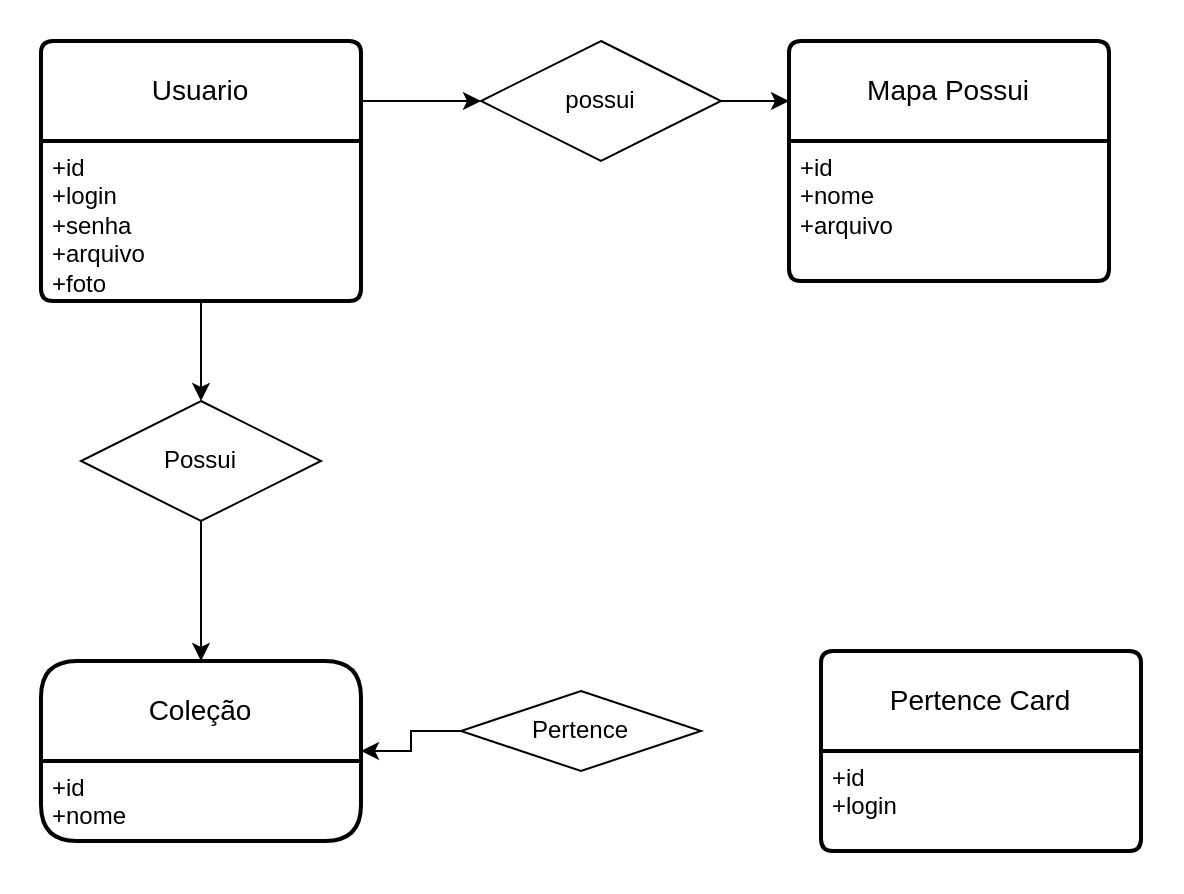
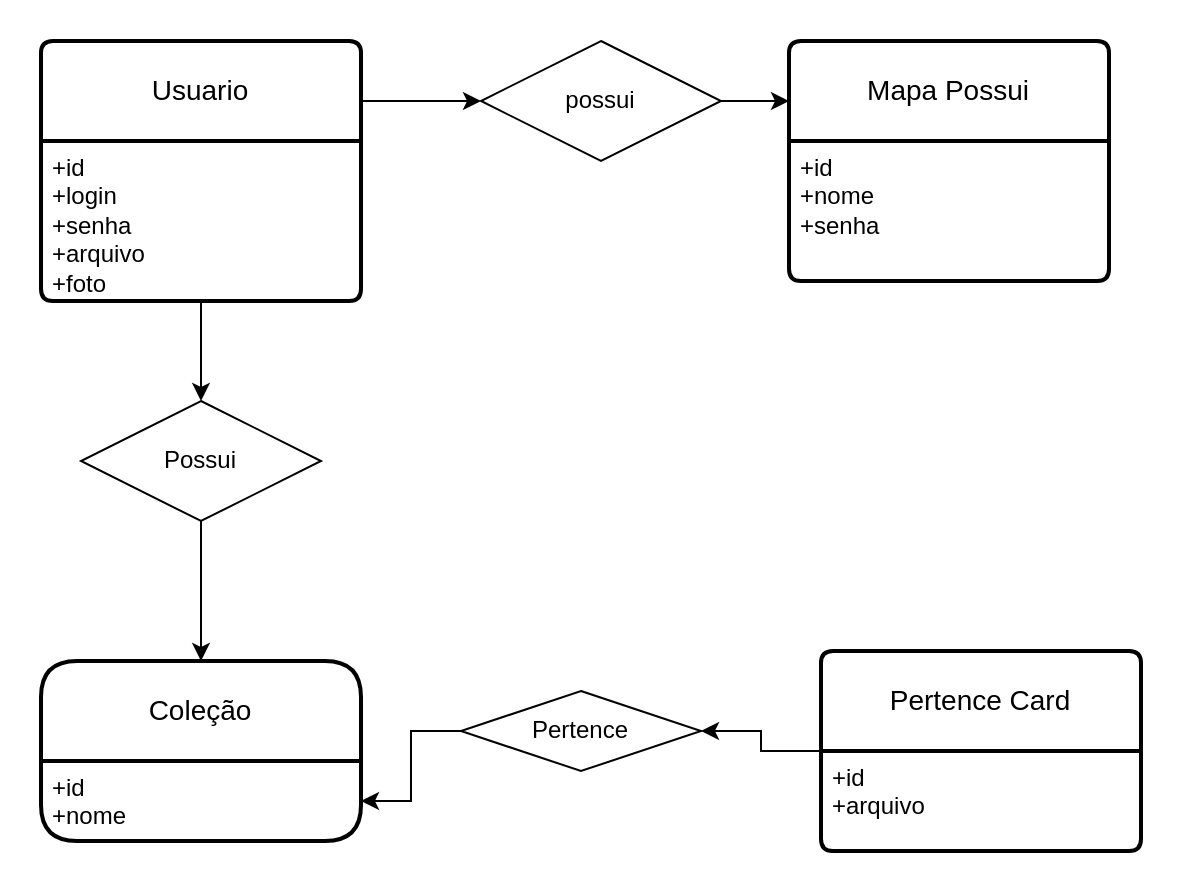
node "+id +nome +arquivo": label "+id +nome +arquivo" -> "+id +nome +senha"
edge "Pertence Card" -> "Pertence": added
edge "Pertence" -> "Coleção": now "Pertence" -> "+id +nome"
node "+id +login": label "+id +login" -> "+id +arquivo"
